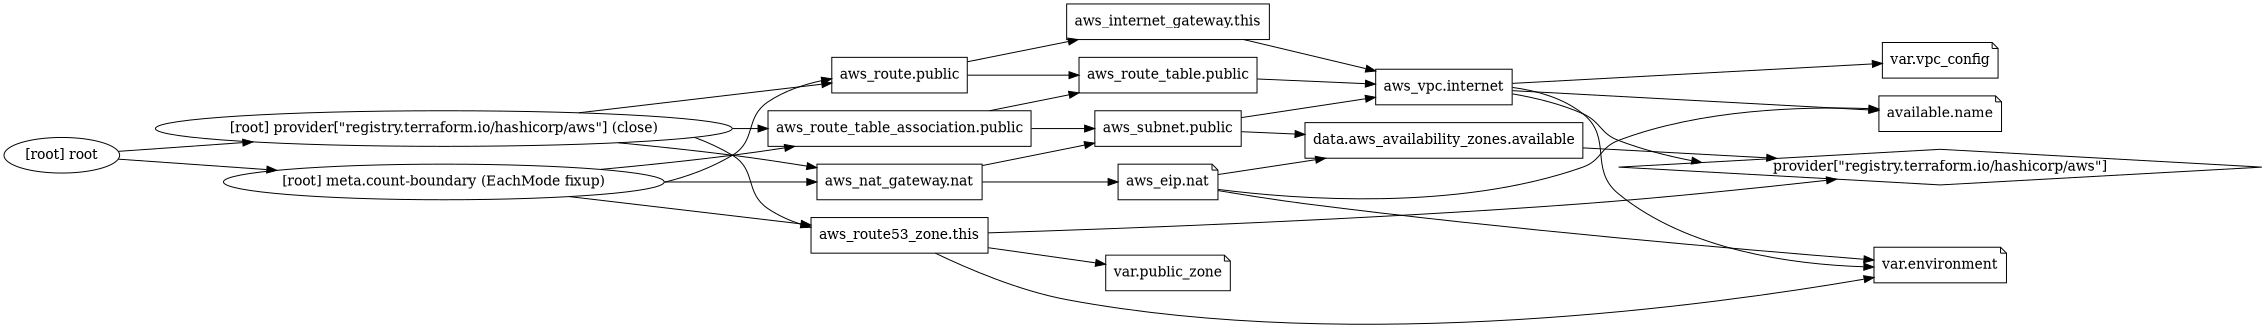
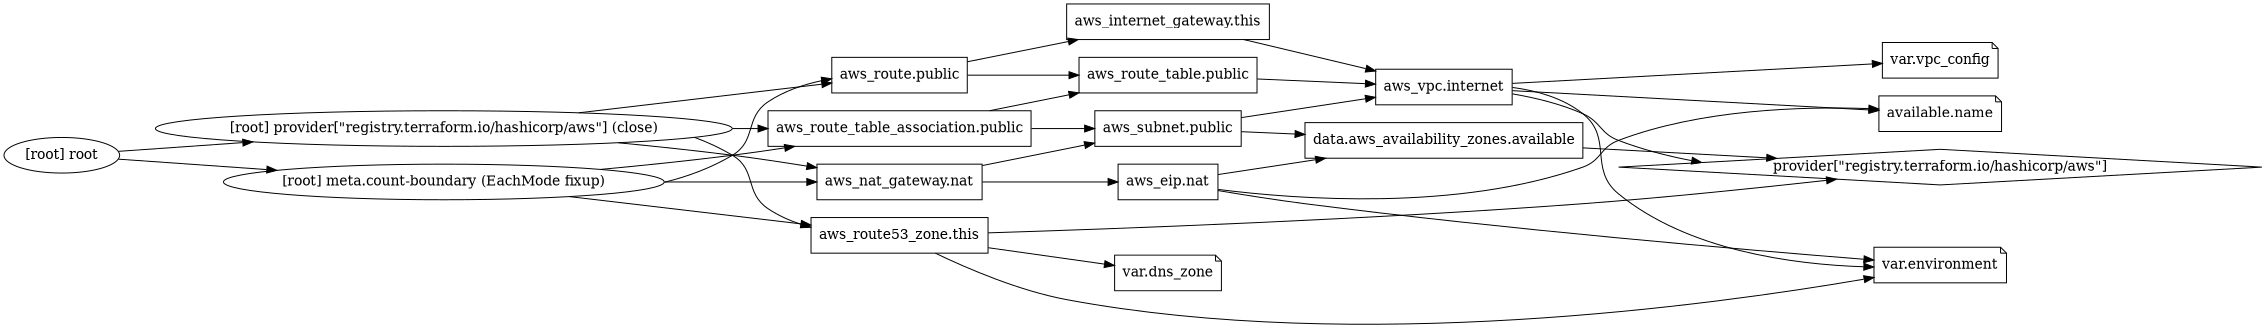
node "aws_eip.nat": shape note -> box
node "var.public_zone": label "var.public_zone" -> "var.dns_zone"
